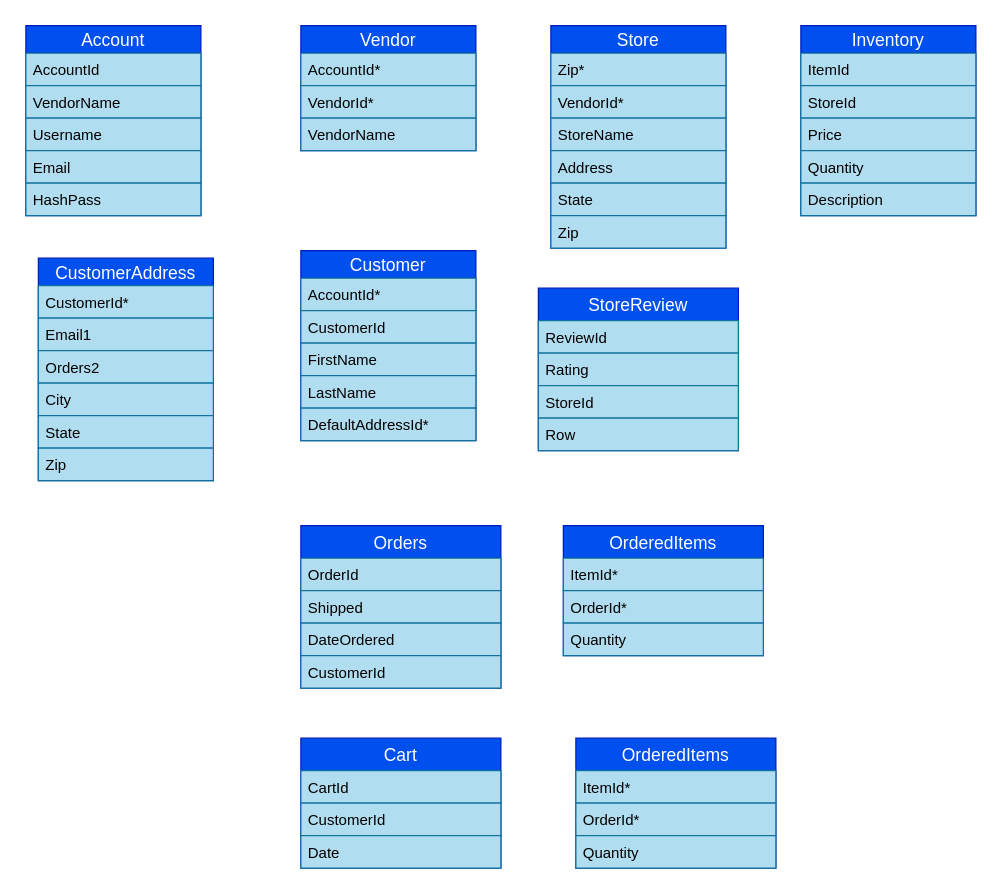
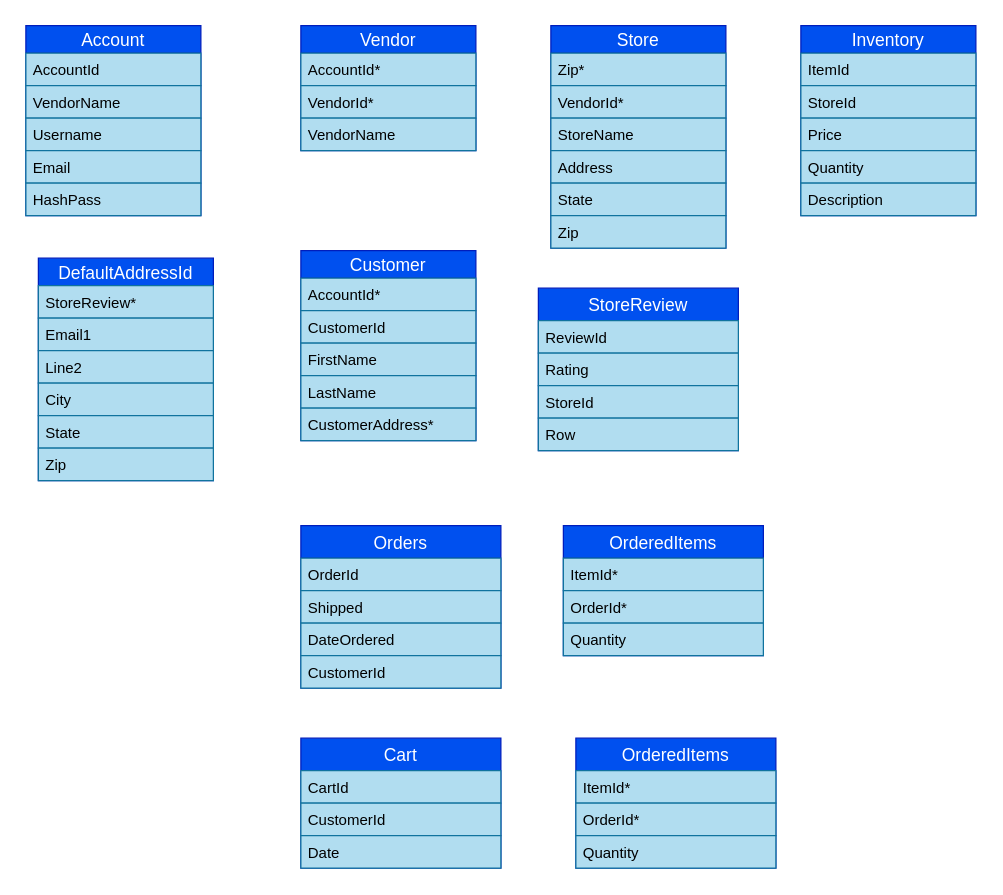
node "CustomerAddress": label "CustomerAddress" -> "DefaultAddressId"
node "CustomerId*": label "CustomerId*" -> "StoreReview*"
node "Orders2": label "Orders2" -> "Line2"
node "DefaultAddressId*": label "DefaultAddressId*" -> "CustomerAddress*"
